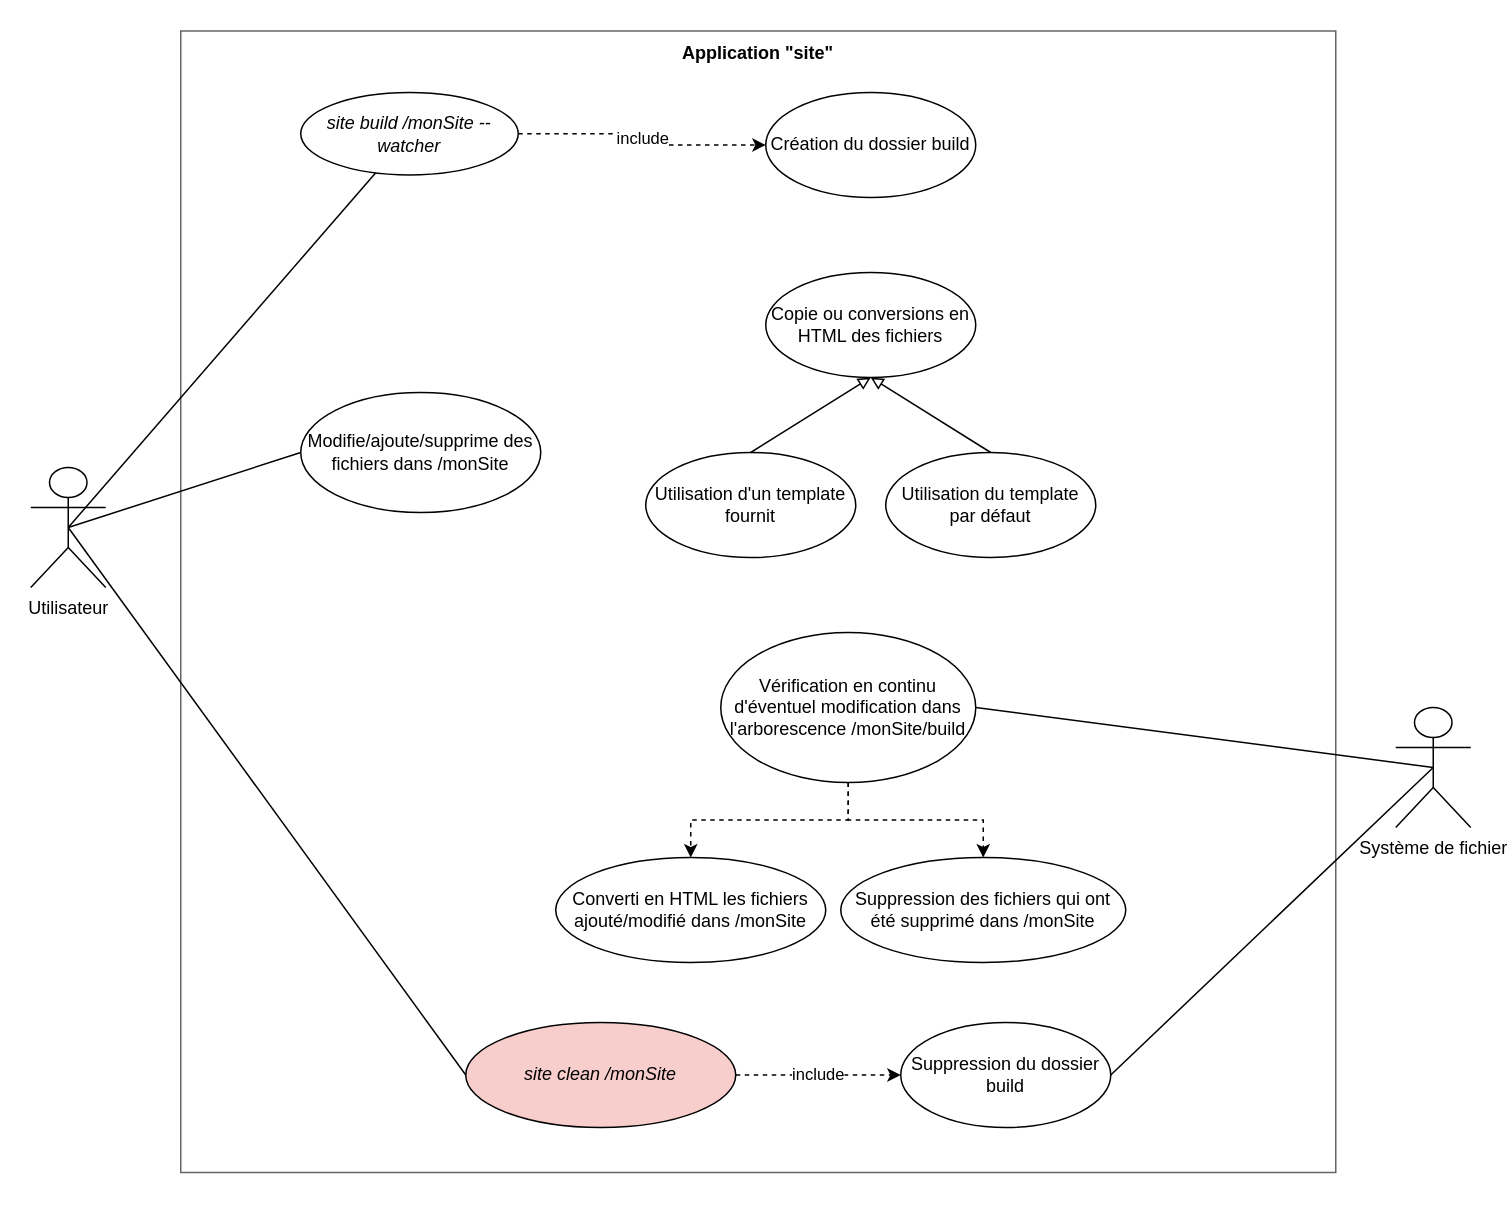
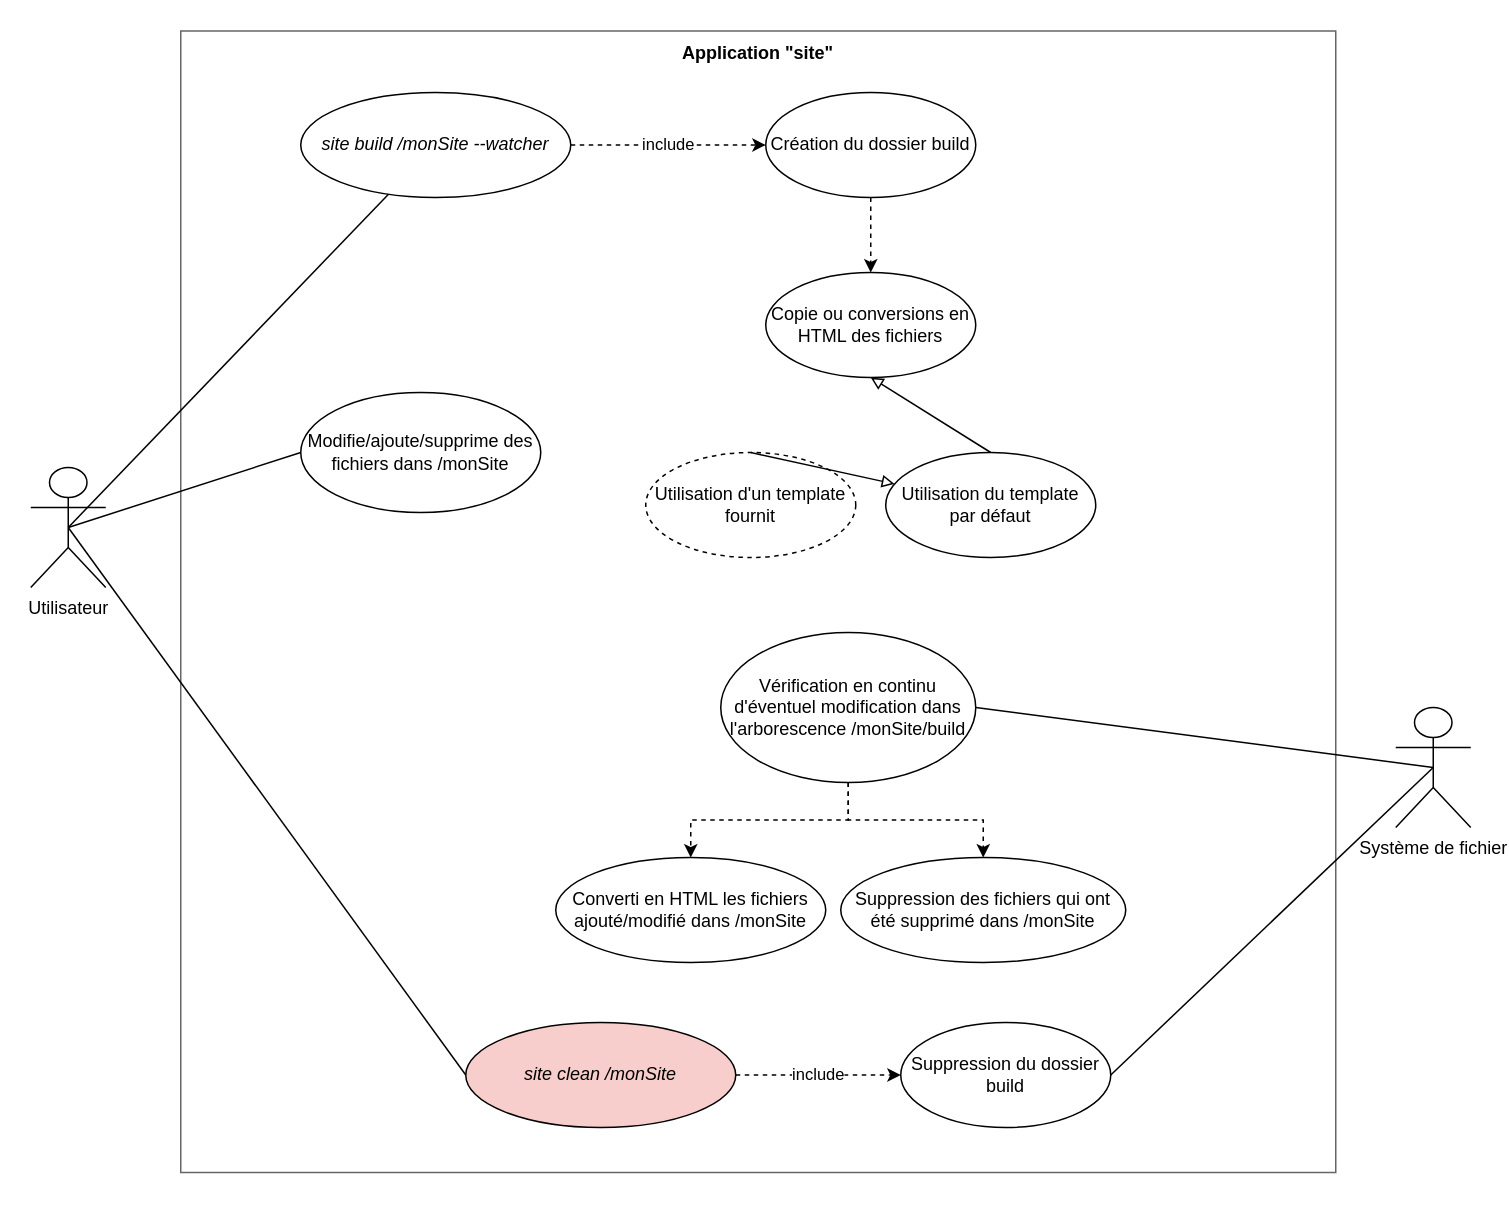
node "site build /monSite --watcher": size 218x83 -> 270x105
edge "Création du dossier build" -> "Copie ou conversions en HTML des fichiers": added
edge "Utilisation d'un template fournit" -> "Copie ou conversions en HTML des fichiers": now "Utilisation d'un template fournit" -> "Utilisation du template par défaut"
node "Utilisation d'un template fournit": style solid -> dashed
